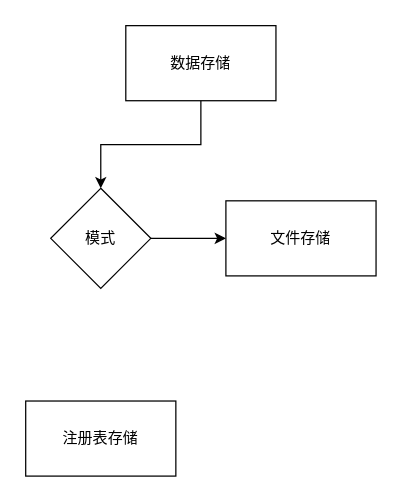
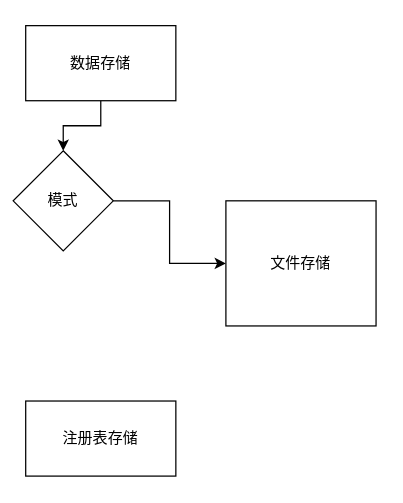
node "数据存储": moved (201, 63) -> (101, 63)
node "模式": moved (101, 238) -> (63, 201)
node "文件存储": size 150x75 -> 150x125
